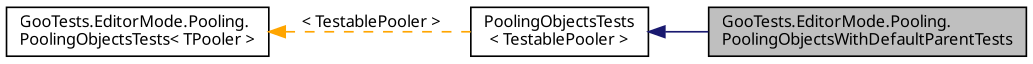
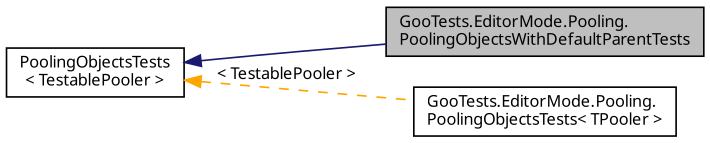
edge "PoolingObjectsTests < TestablePooler >" -> "GooTests.EditorMode.Pooling. PoolingObjectsTests< TPooler >": reversed
